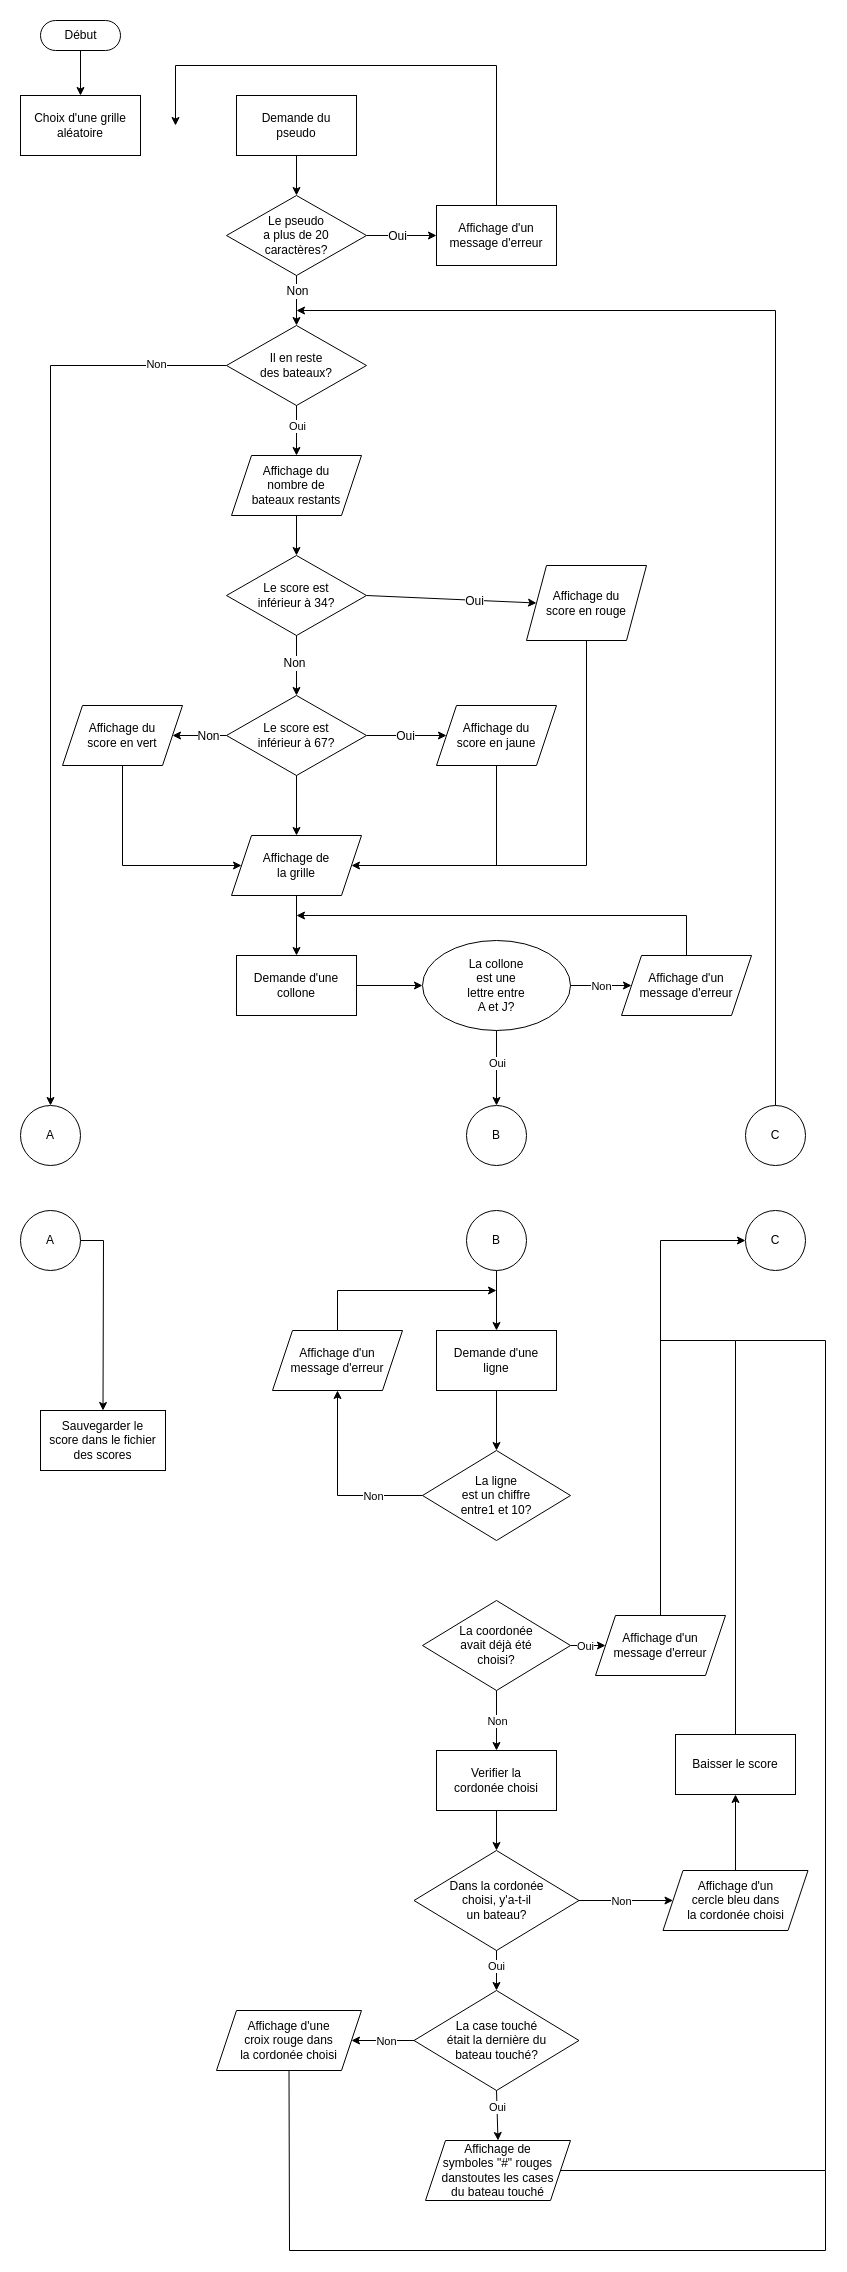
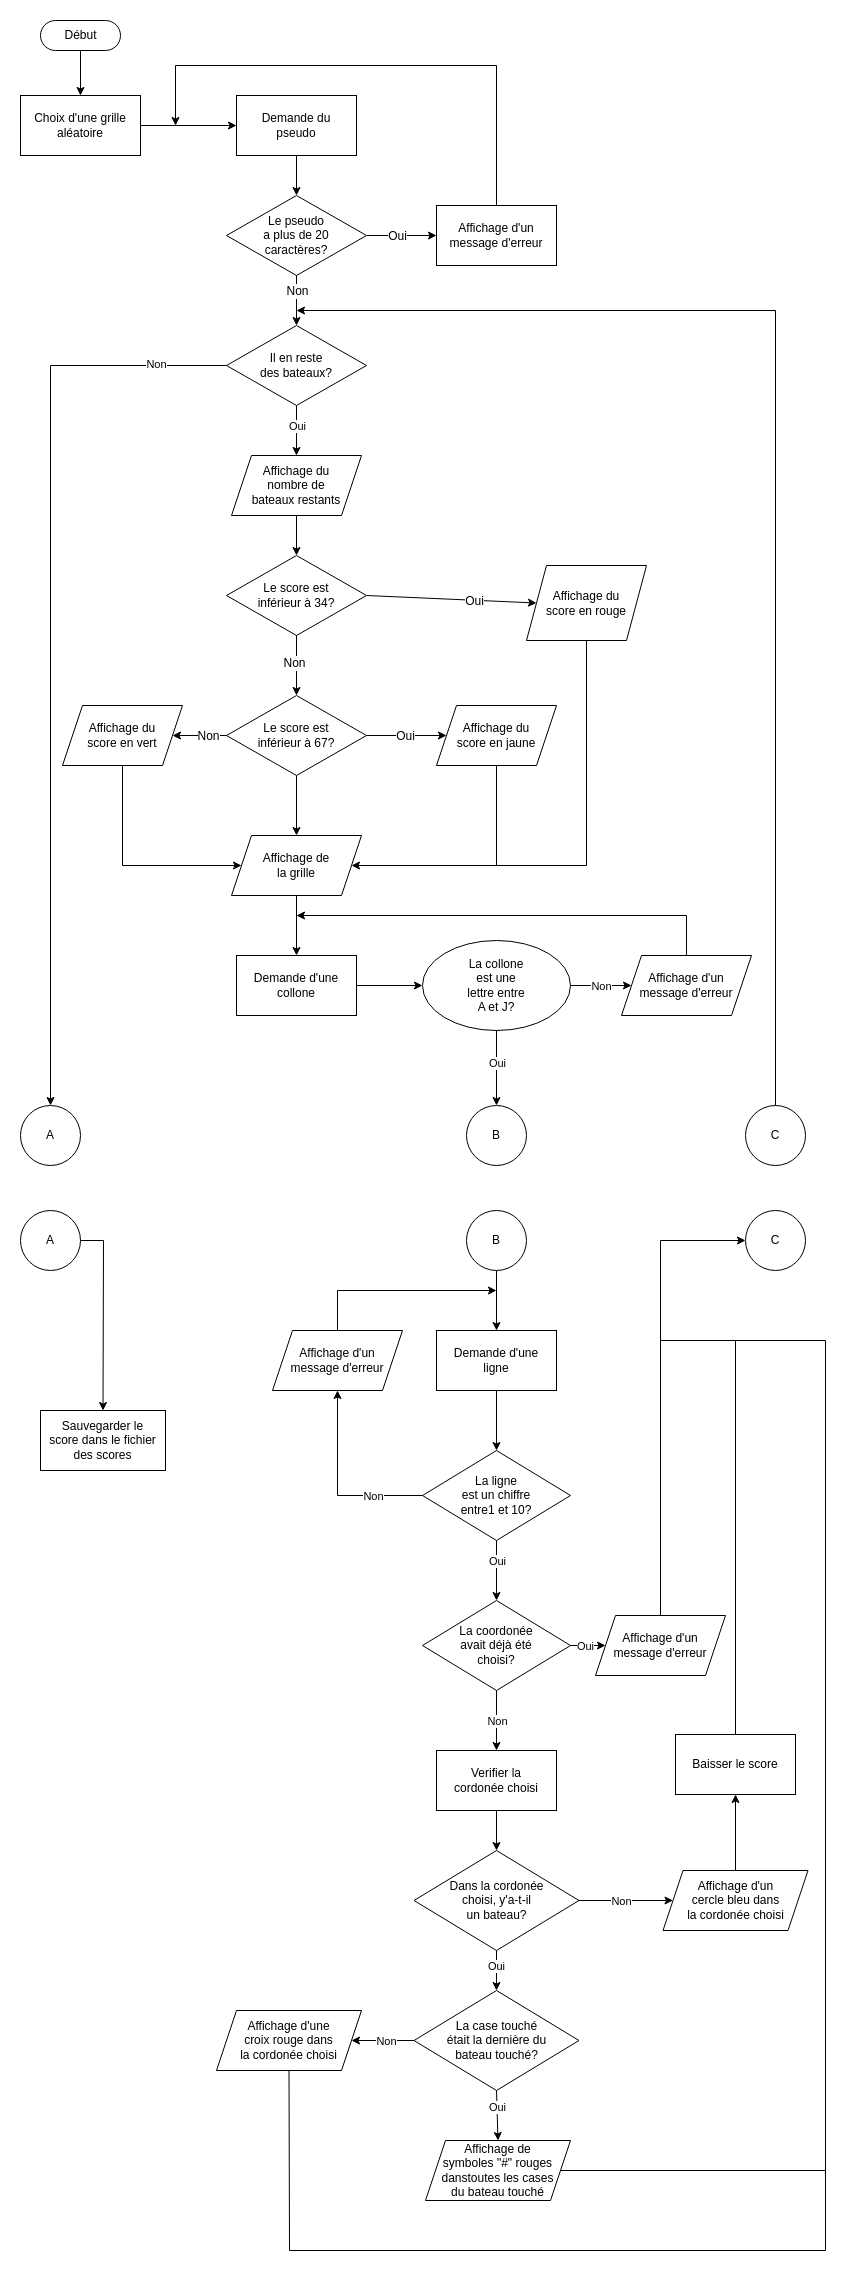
edge "Choix d'une grille aléatoire" -> "Demande du pseudo": added
edge "La ligne est un chiffre entre1 et 10?" -> "La coordonée avait déjà été choisi?": added, label "Oui"
